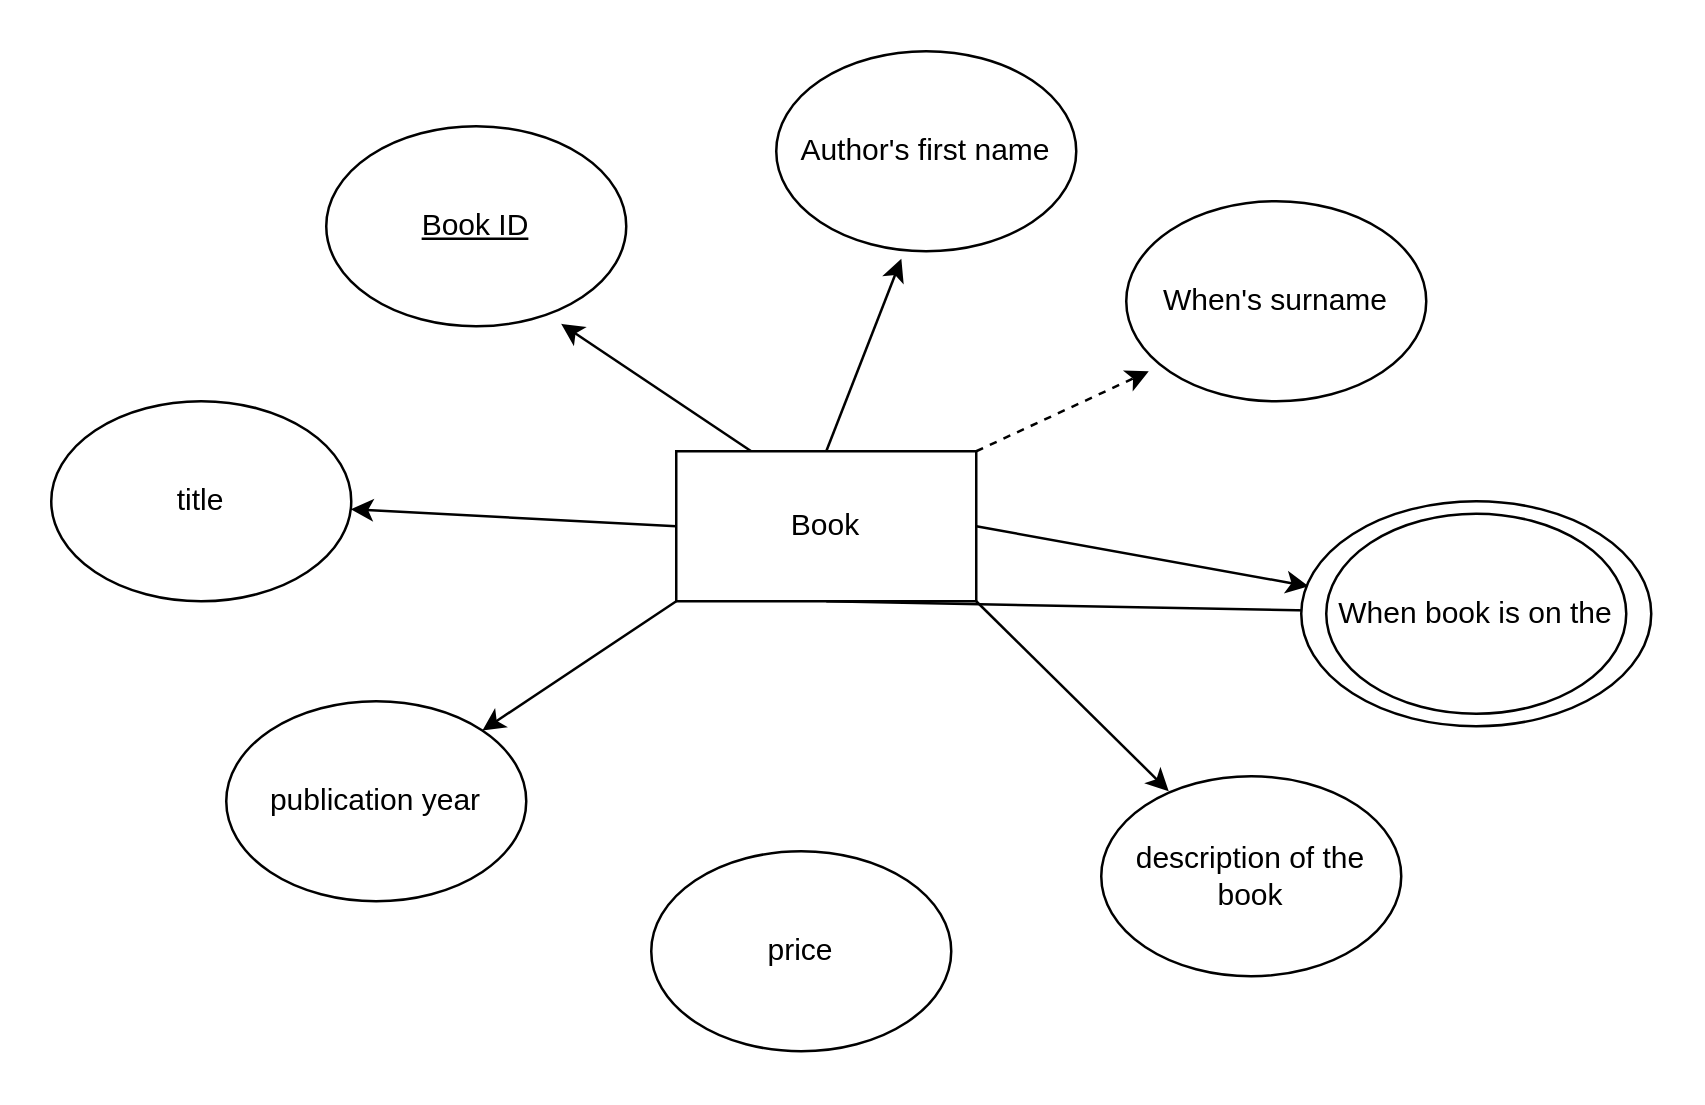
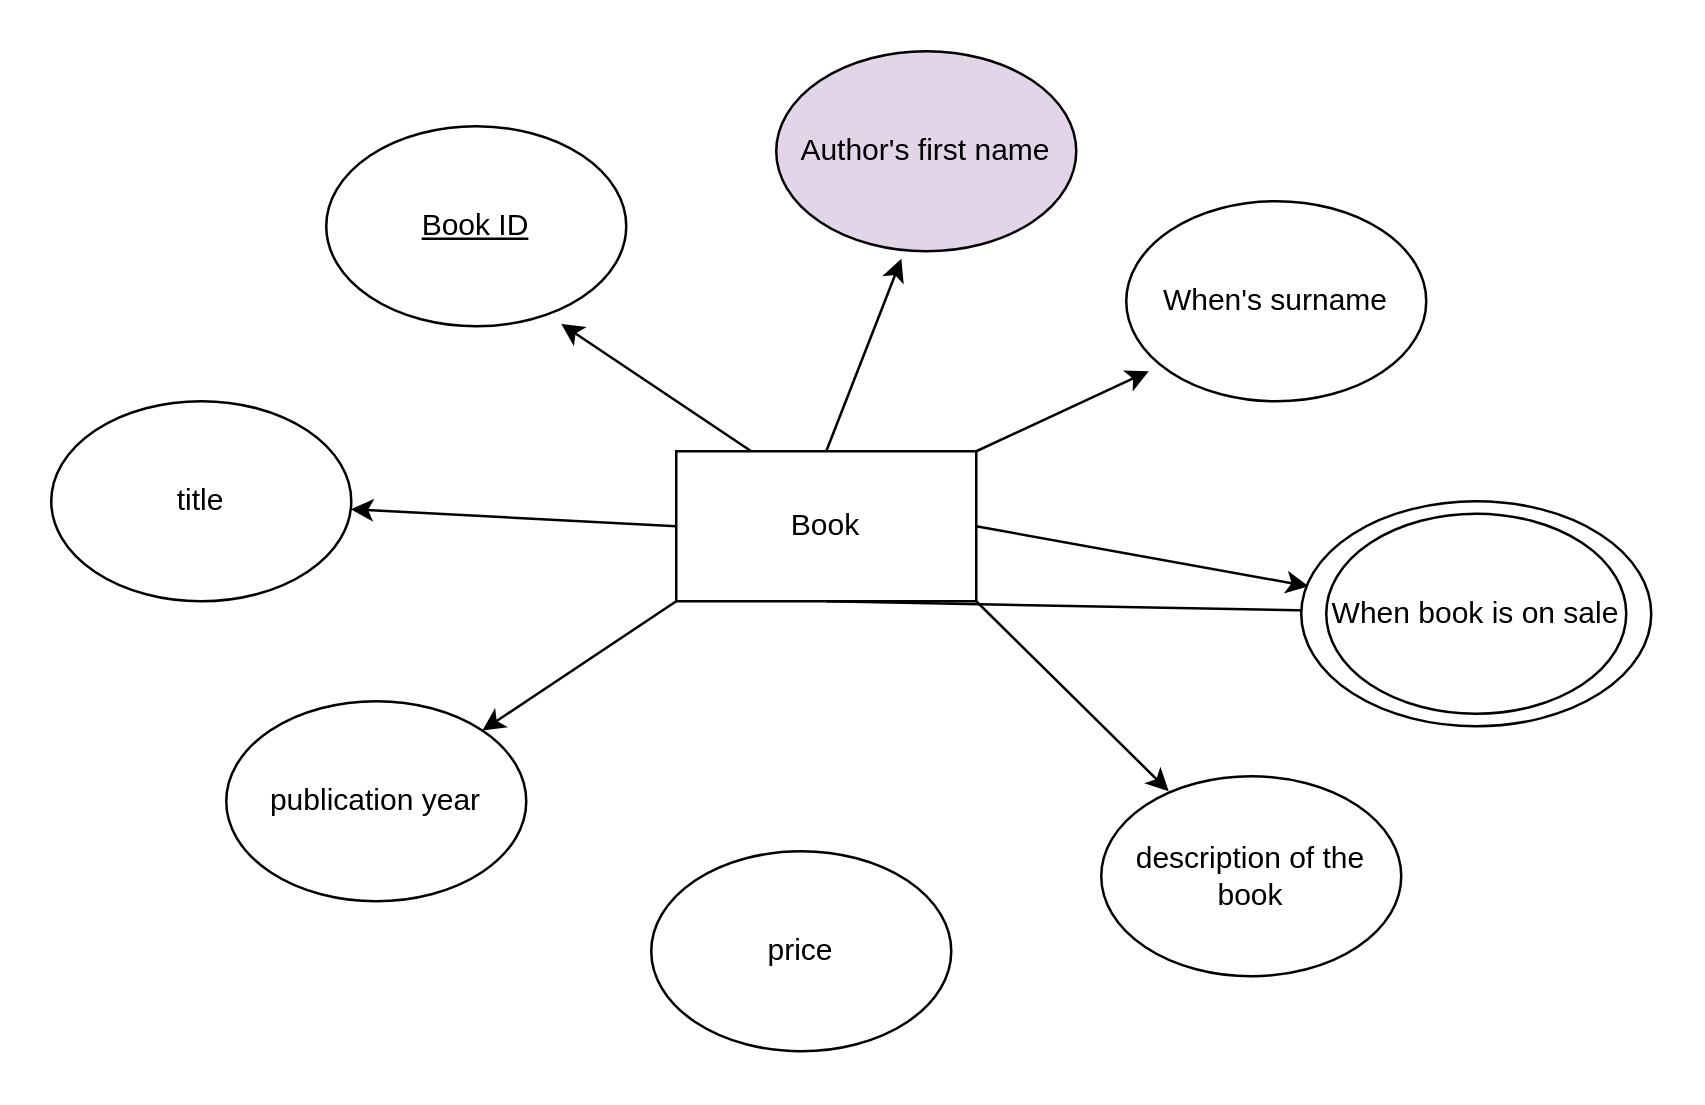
node "Author's first name": fillcolor #ffffff -> #e1d5e7
edge "Book" -> "When's surname": style dashed -> solid
node "When book is on the": label "When book is on the" -> "When book is on sale"
